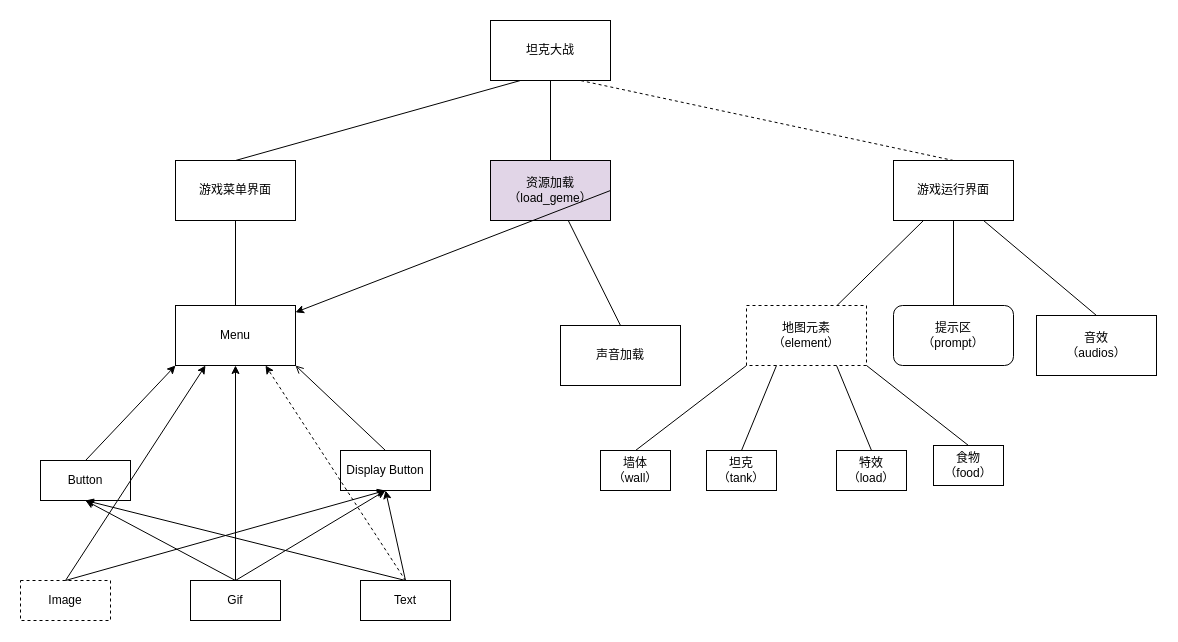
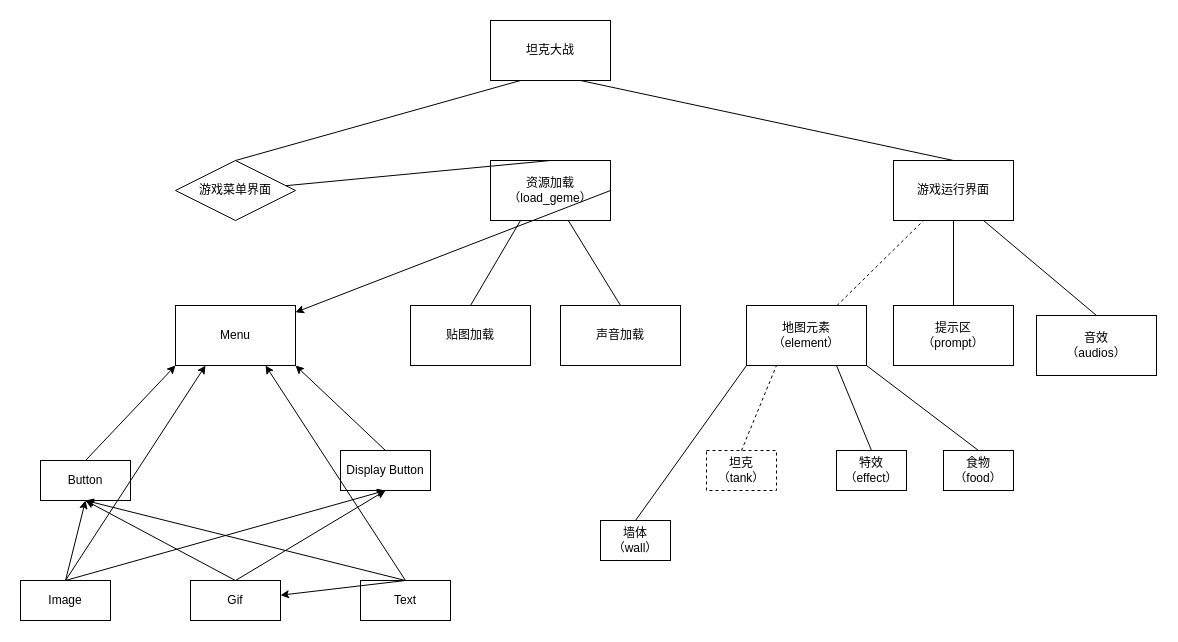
edge "坦克大战" -- "游戏运行界面": style dashed -> solid
edge "坦克大战" -- "资源加载（load_geme）": now "游戏菜单界面" -- "资源加载（load_geme）"
node "游戏菜单界面": shape rectangle -> diamond
node "资源加载（load_geme）": fillcolor #e1d5e7 -> #ffffff
edge "资源加载（load_geme）" -- "贴图加载": added
edge "游戏运行界面" -- "地图元素 （element）": style solid -> dashed
edge "游戏菜单界面" -- "Menu": removed
node "贴图加载": added
node "地图元素 （element）": style dashed -> solid
node "提示区 （prompt）": shape rounded rectangle -> rectangle
node "声音加载": moved (621, 356) -> (621, 336)
edge "Display Button" -> "Menu": arrowhead open -> classic
edge "地图元素 （element）" -- "坦克 （tank）": style solid -> dashed
node "食物 （food）": moved (969, 466) -> (979, 471)
node "墙体 （wall）": moved (636, 471) -> (636, 541)
node "坦克 （tank）": style solid -> dashed
node "特效 （load）": label "特效 （load）" -> "特效 （effect）"
edge "Text" -> "Menu": style dashed -> solid
edge "Gif" -> "Menu": removed
edge "Text" -> "Display Button": now "Text" -> "Gif"
edge "Image" -> "Button": added
node "Image": style dashed -> solid
